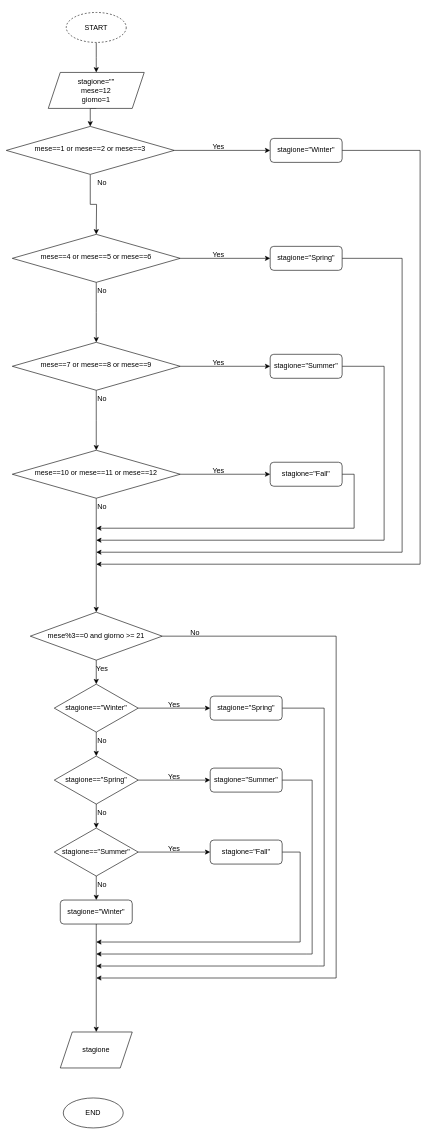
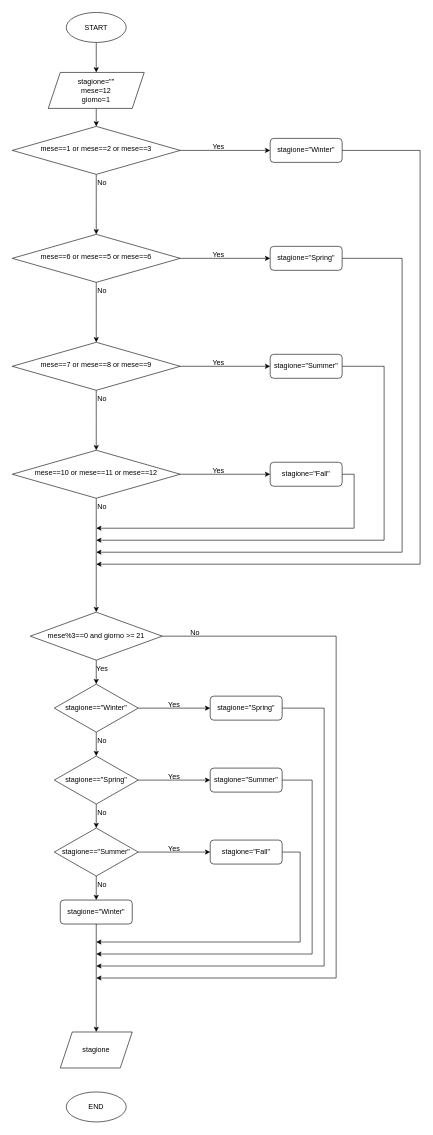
node "START": style dashed -> solid
node "mese==1 or mese==2 or mese==3": moved (90, 150) -> (96, 150)
node "mese==4 or mese==5 or mese==6": label "mese==4 or mese==5 or mese==6" -> "mese==6 or mese==5 or mese==6"
node "END": moved (93, 1113) -> (96, 1107)
